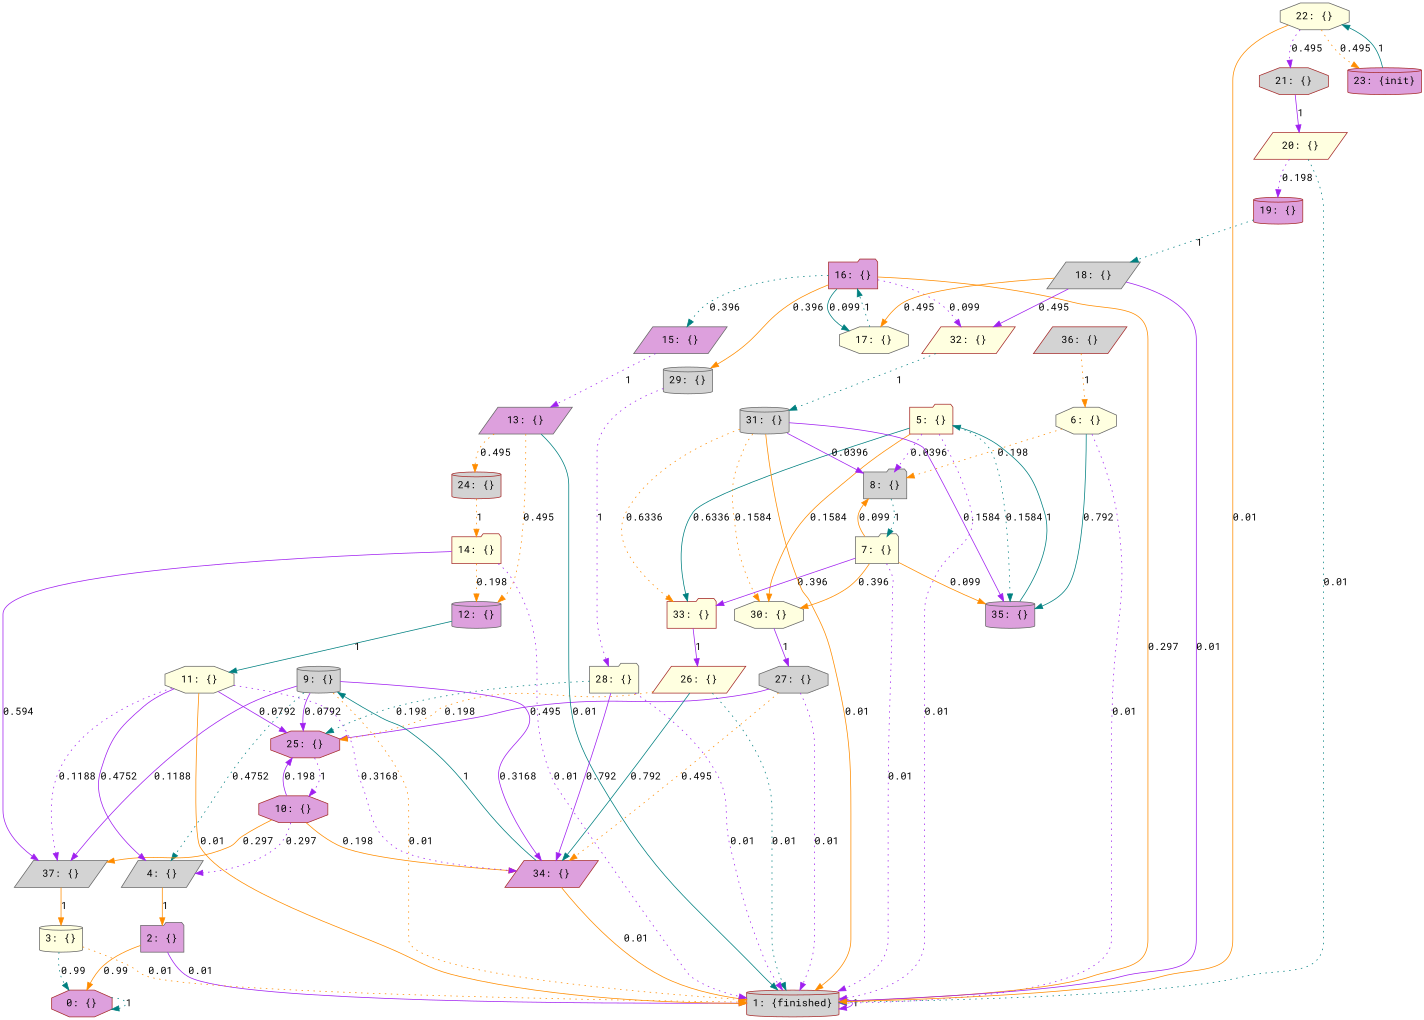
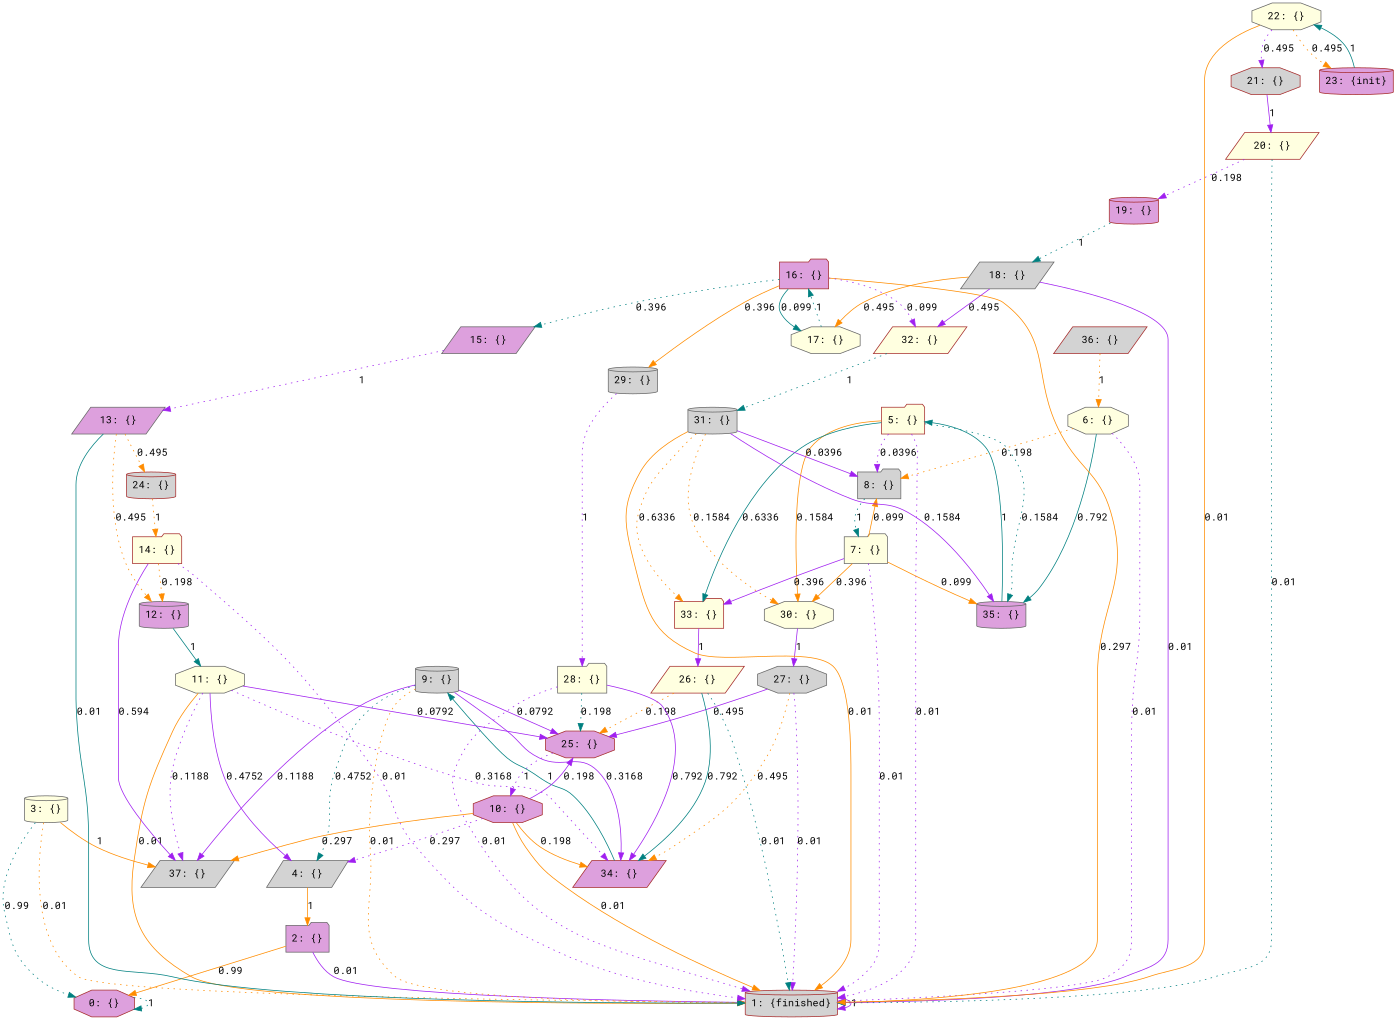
edge "37: {}" -> "3: {}": reversed
edge "34: {}" -> "1: {finished}": now "10: {}" -> "1: {finished}"
